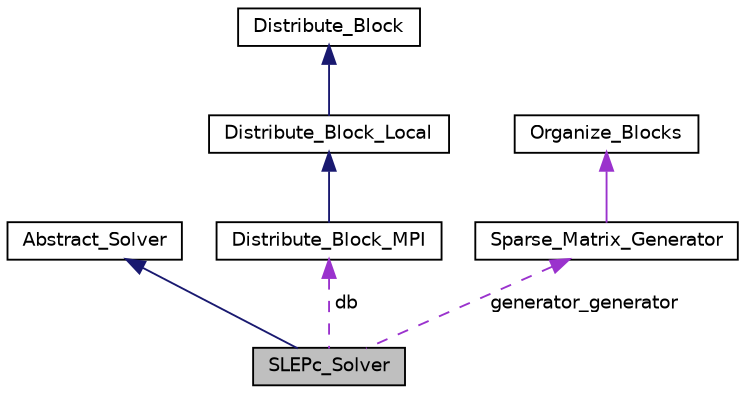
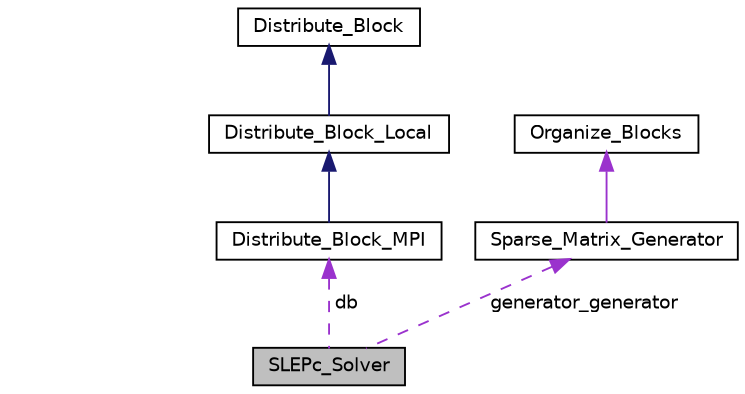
node "Abstract_Solver": removed
